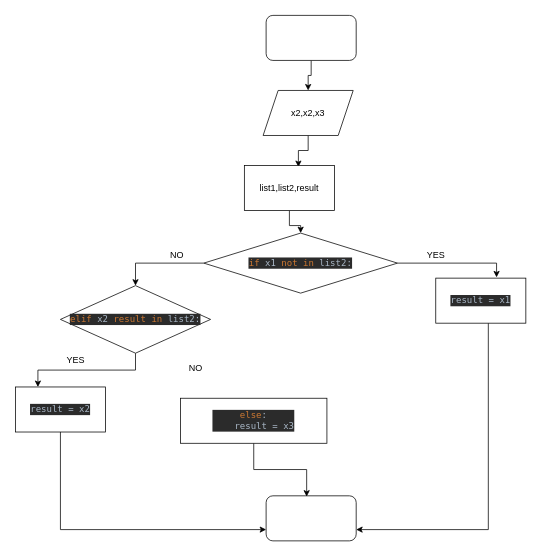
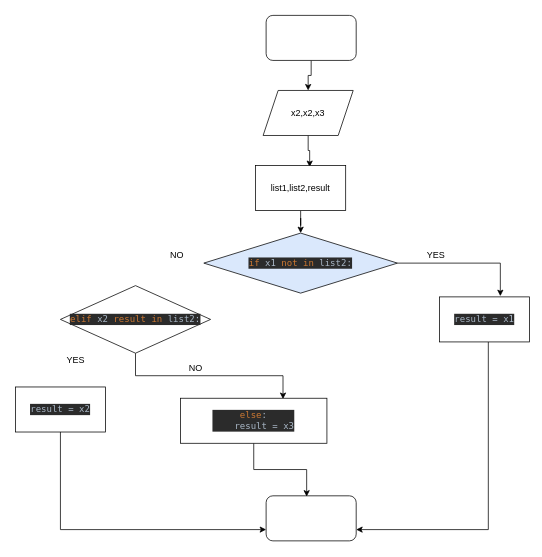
node "list1,list2,result": moved (289, 188) -> (300, 188)
node "if x1 not in list2:": fillcolor #ffffff -> #dae8fc
edge "if x1 not in list2:" -> "elif x2 result in list2:": removed
node "result = x1": moved (480, 300) -> (484, 319)
edge "elif x2 result in list2:" -> "result = x2": removed
edge "elif x2 result in list2:" -> "else: result = x3": added
